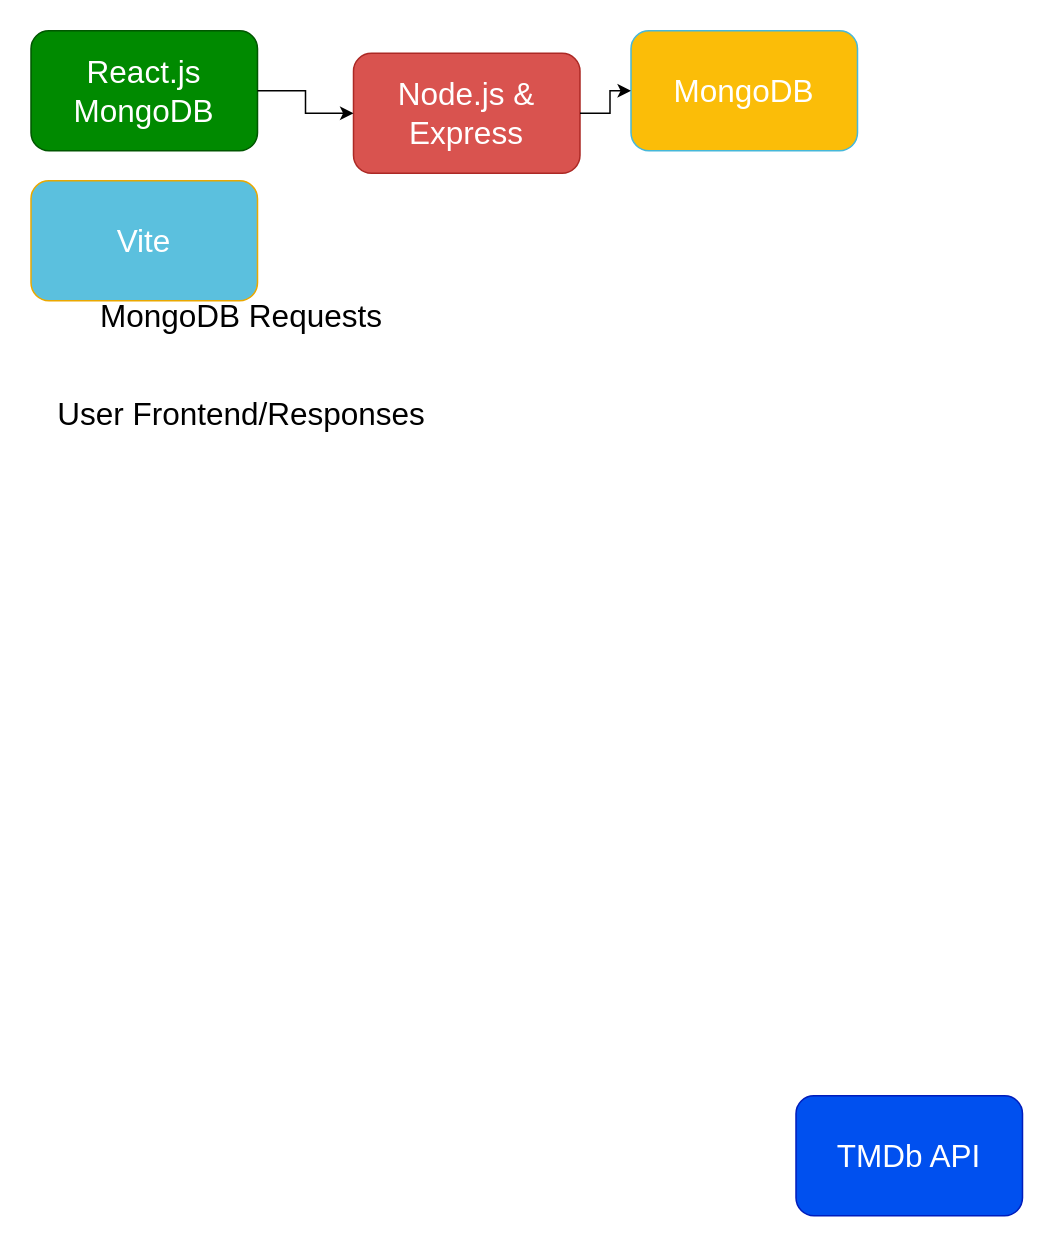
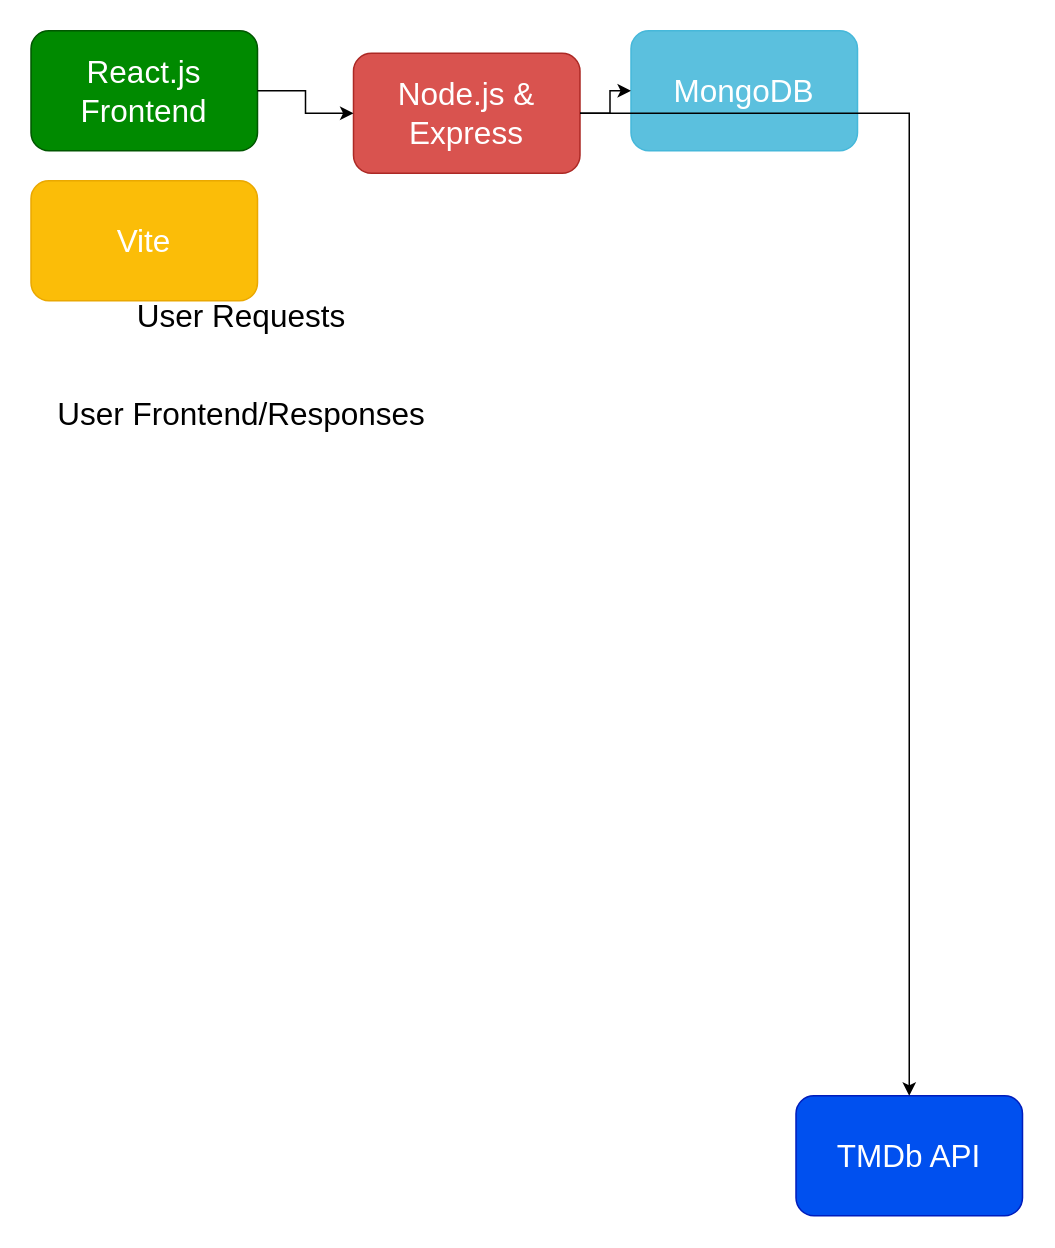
node "React.js MongoDB": label "React.js MongoDB" -> "React.js Frontend"
node "MongoDB": fillcolor #fbbd08 -> #5bc0de
node "Vite": fillcolor #5bc0de -> #fbbd08
node "MongoDB Requests": label "MongoDB Requests" -> "User Requests"
edge "Node.js & Express" -> "TMDb API": added
